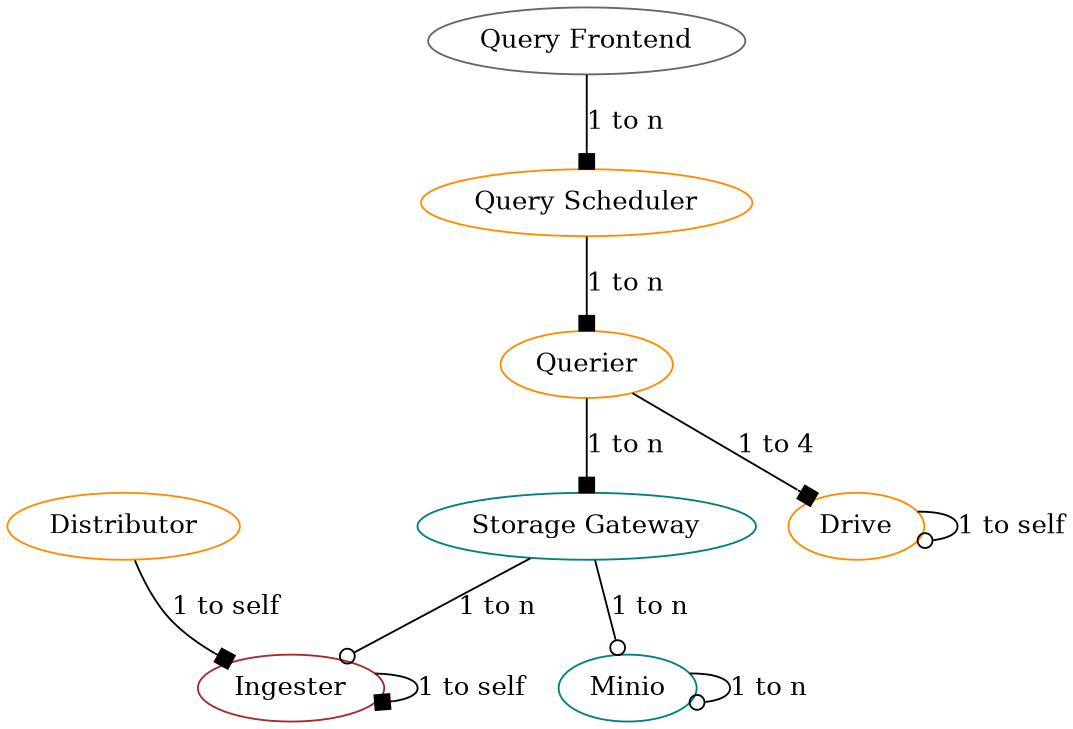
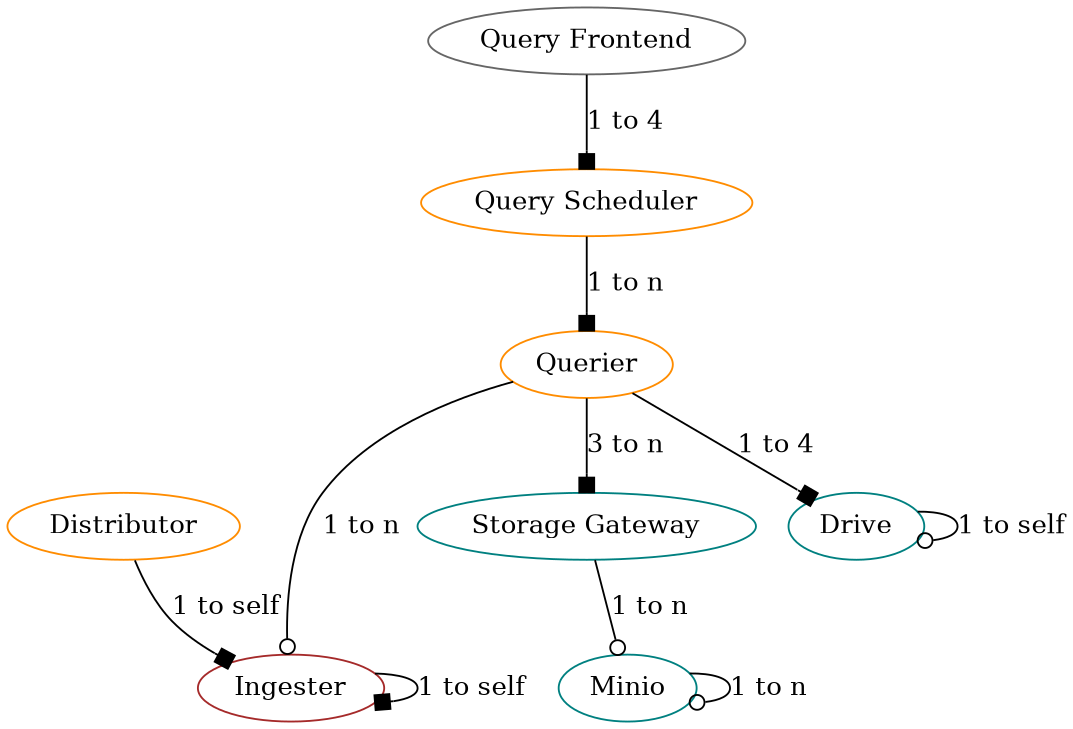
edge "Query Frontend" -> "Query Scheduler": label "1 to n" -> "1 to 4"
edge "Querier" -> "Storage Gateway": label "1 to n" -> "3 to n"
node "Drive": color darkorange -> teal
edge "Storage Gateway" -> "Ingester": now "Querier" -> "Ingester"
